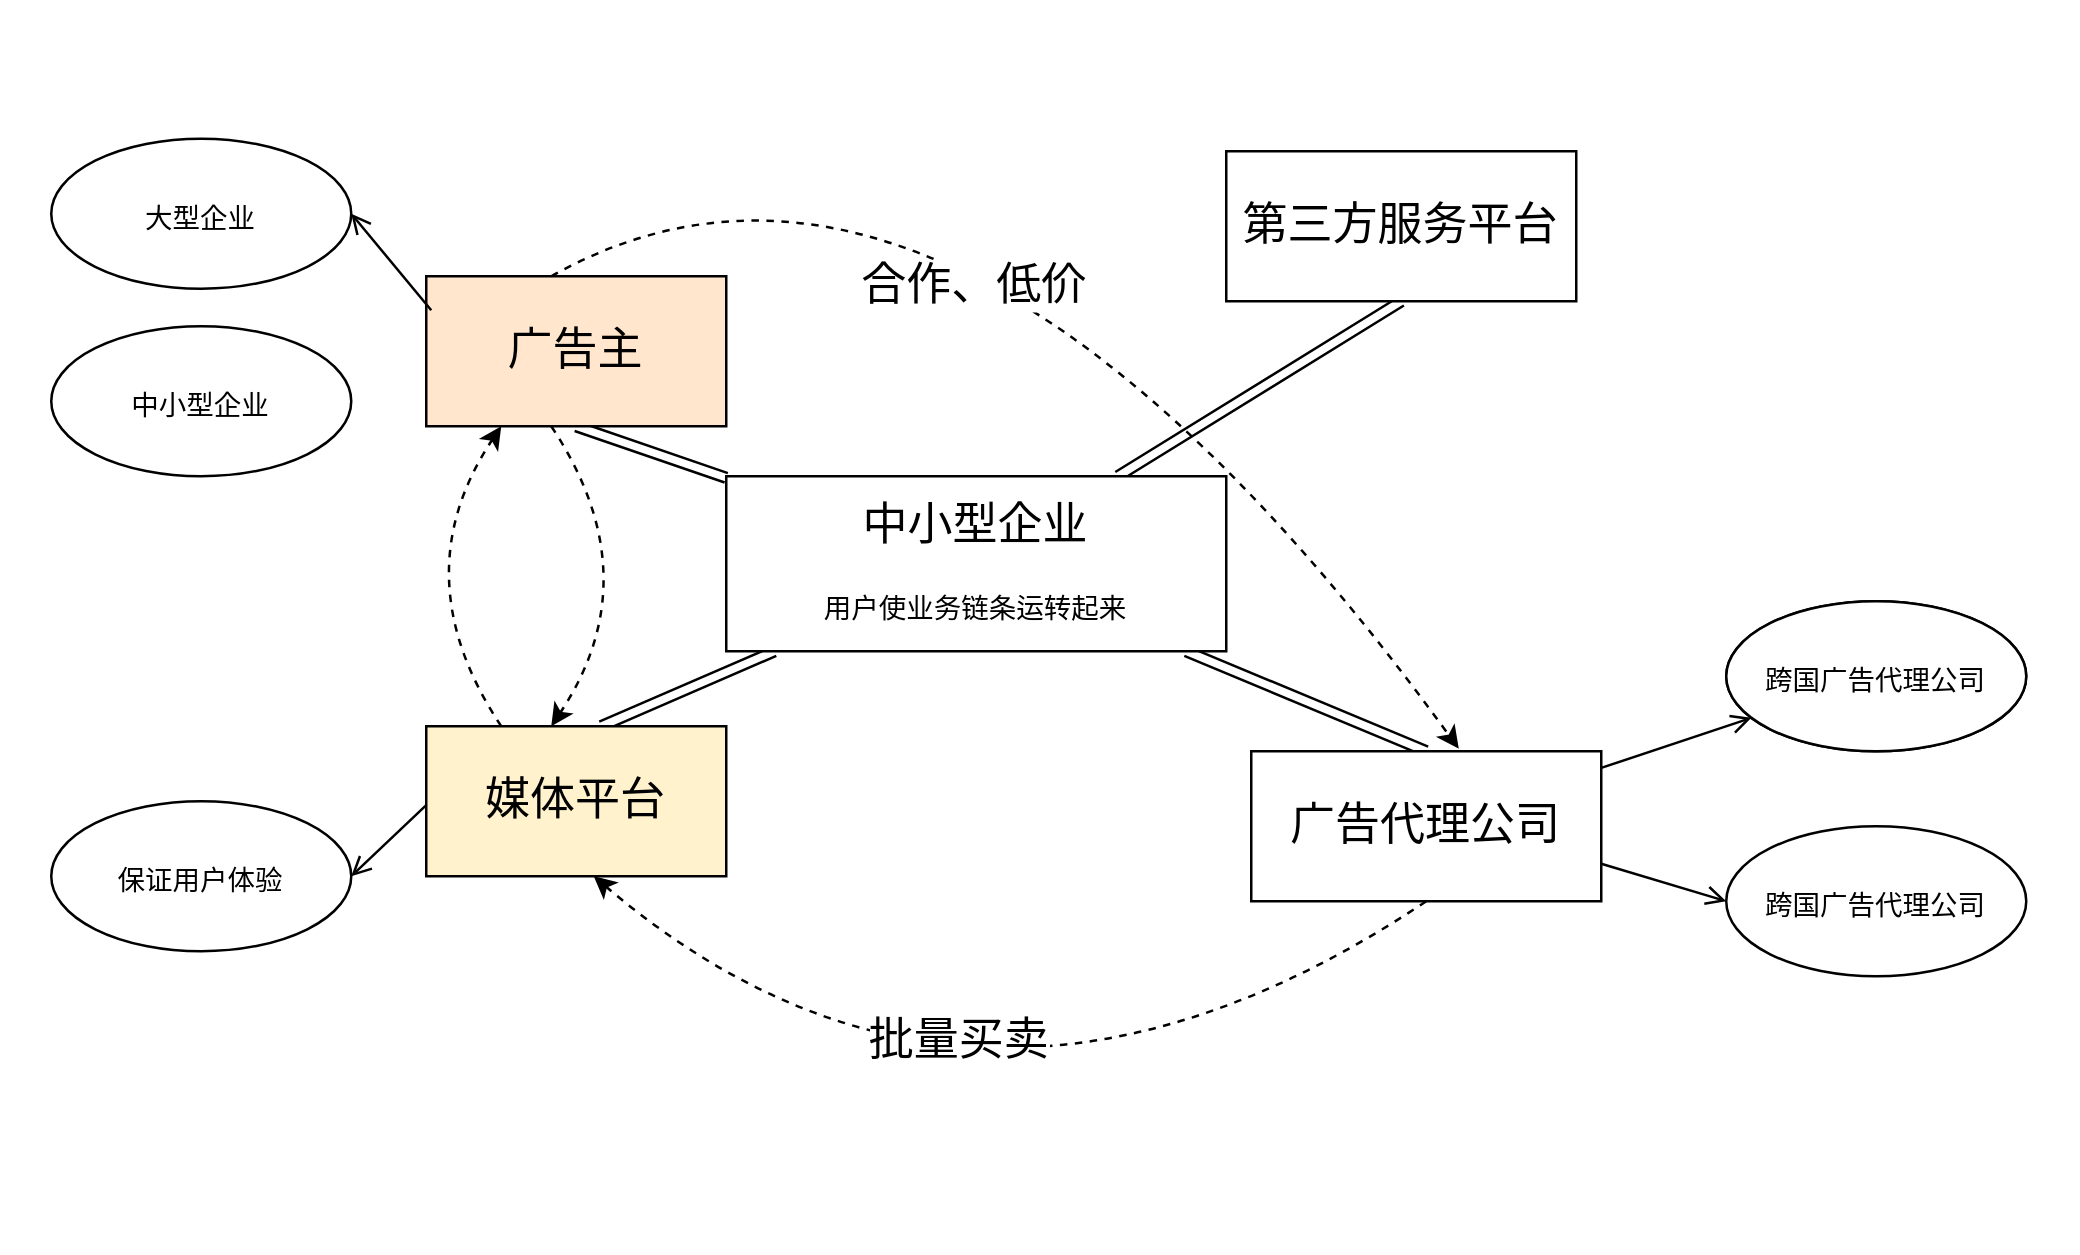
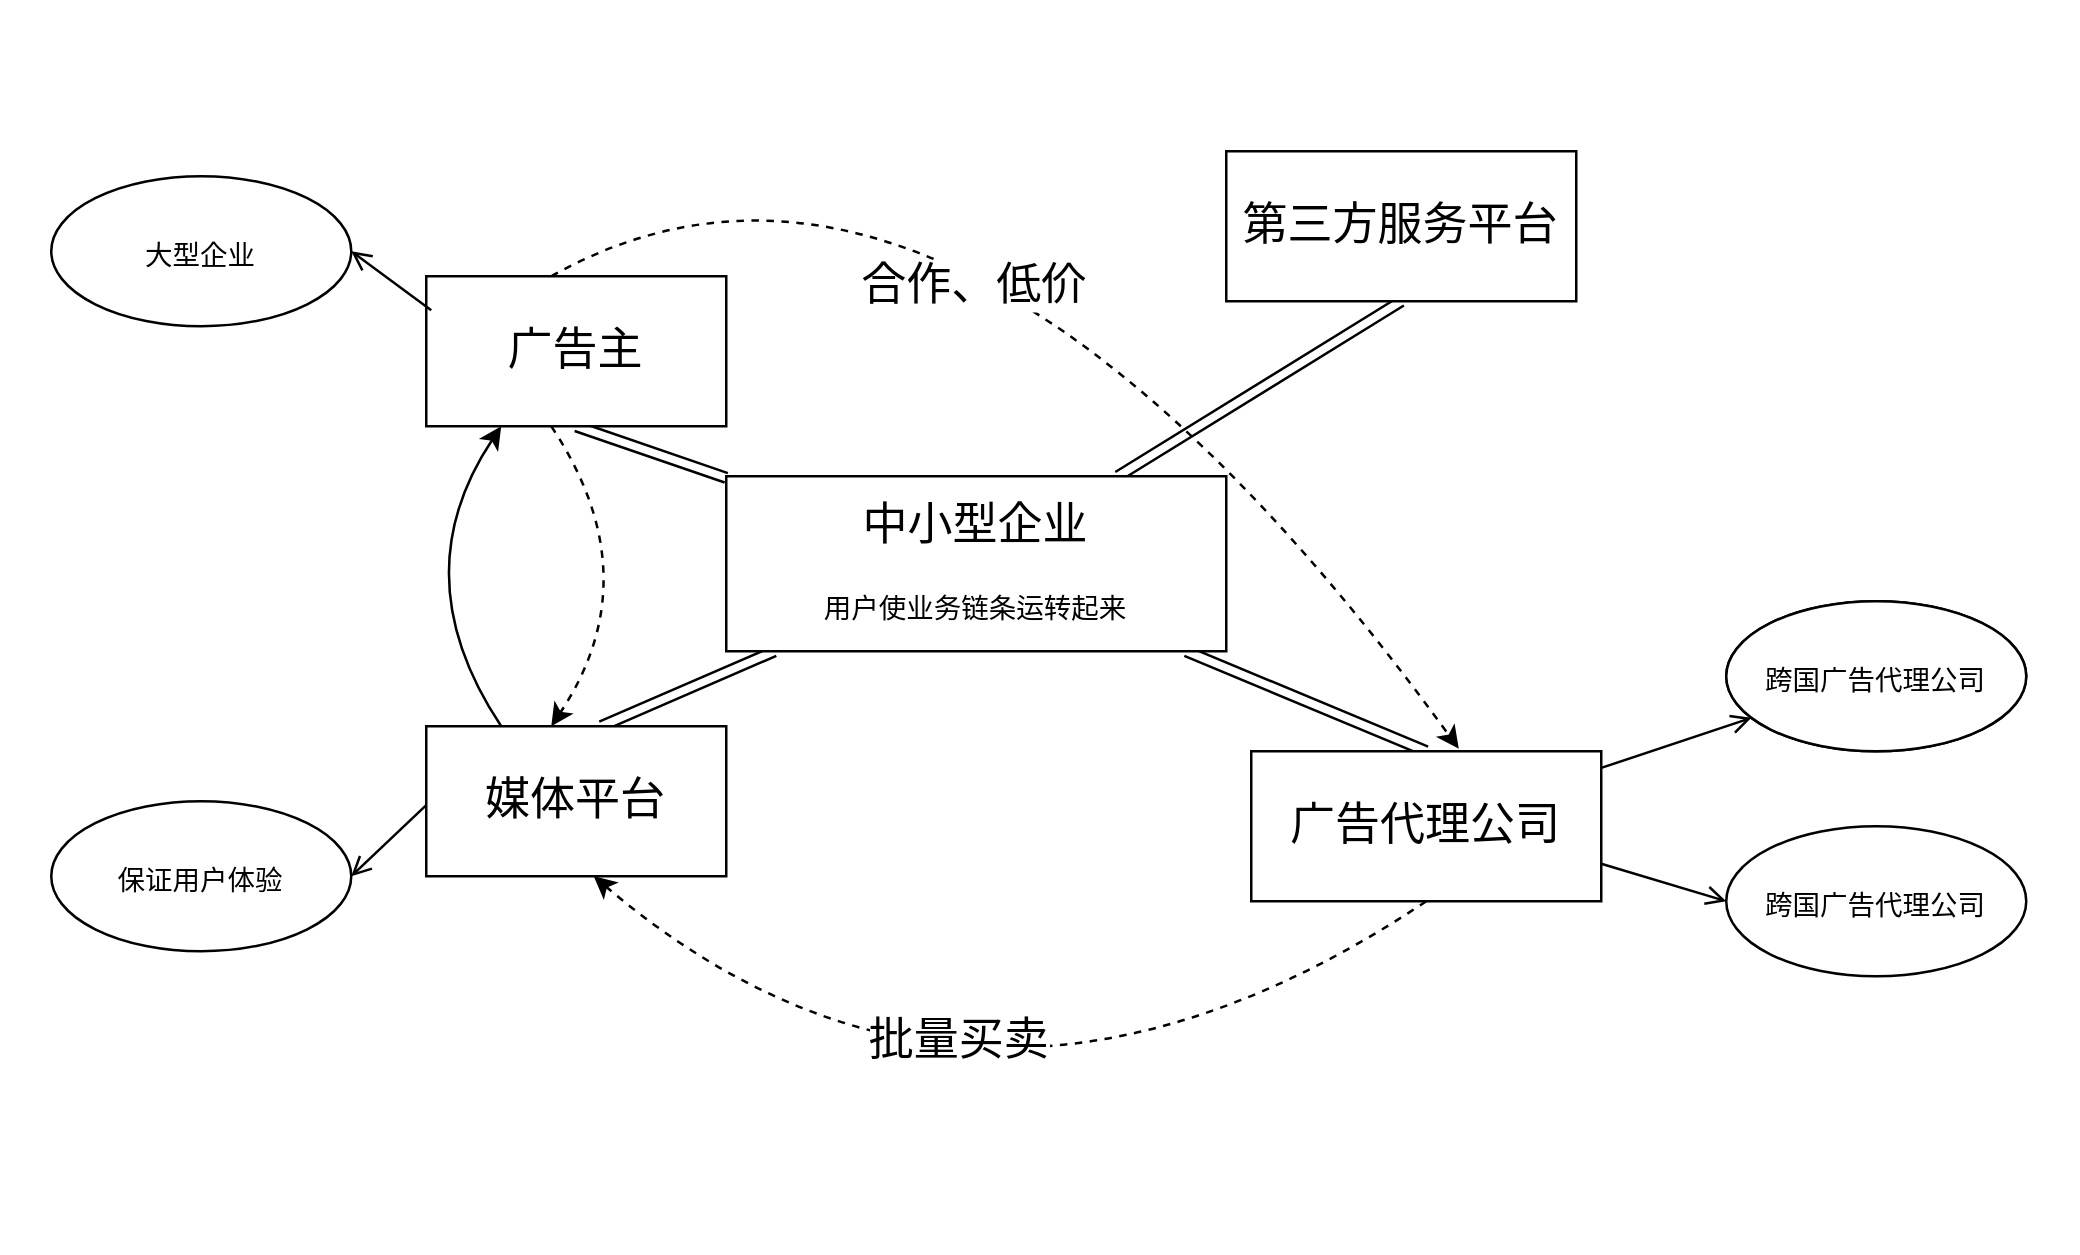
node "大型企业": moved (201, 214) -> (201, 251)
node "广告主": fillcolor #ffe6cc -> #ffffff
node "中小型企业": removed
edge "媒体平台" -> "广告主": style dashed -> solid
node "媒体平台": fillcolor #fff2cc -> #ffffff
